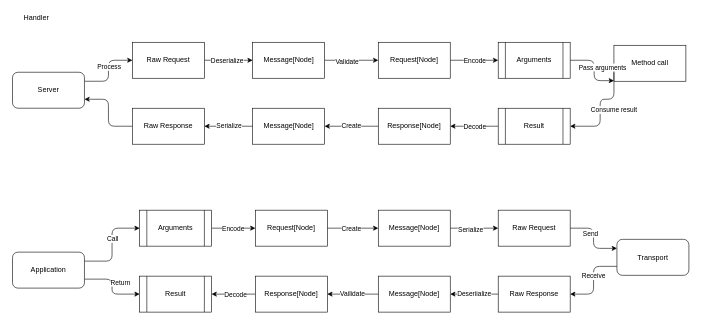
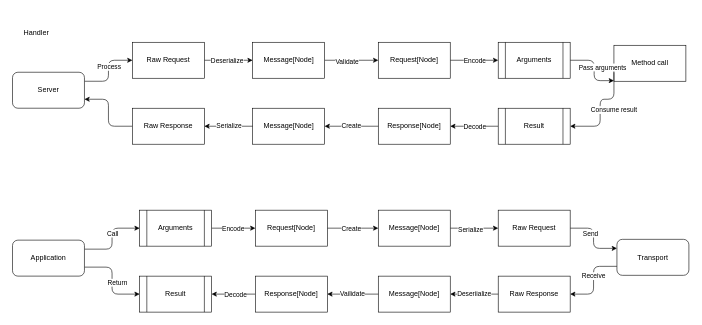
node "Handler": moved (36, 18) -> (36, 33)
node "Application": moved (48, 270) -> (48, 258)
